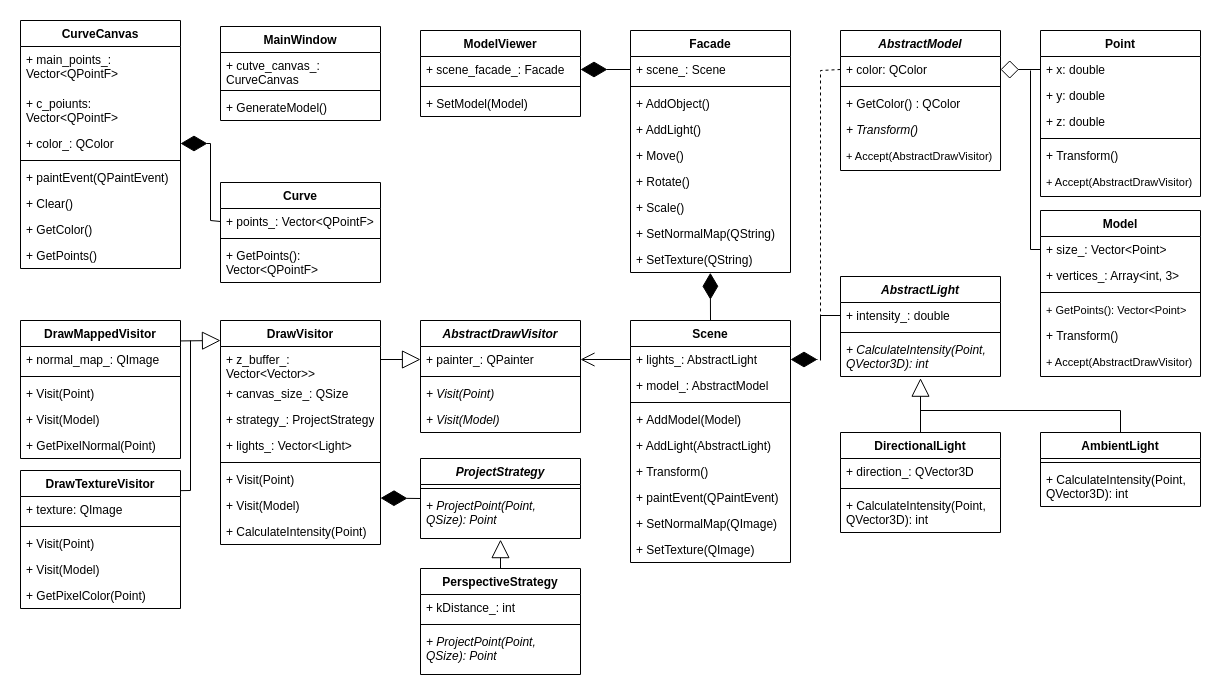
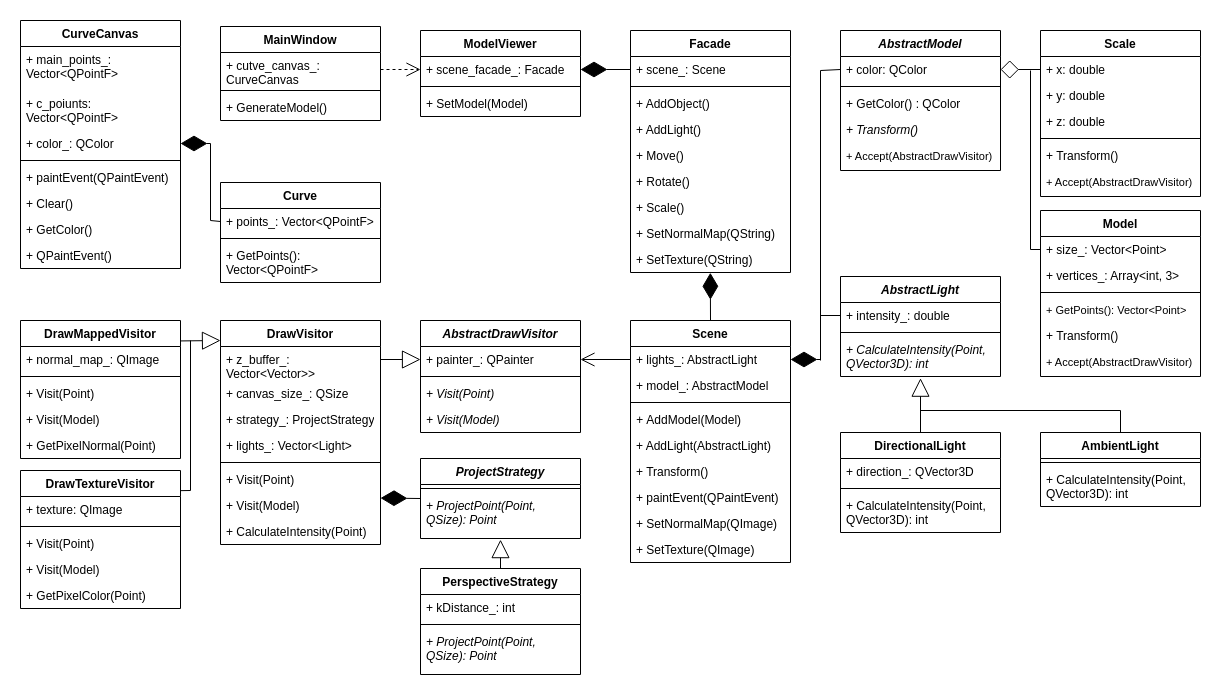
node "Point": label "Point" -> "Scale"
edge "+ cutve_canvas_: CurveCanvas" -> "+ scene_facade_: Facade": added
edge "+ color: QColor" -> "+ lights_: AbstractLight": style dashed -> solid
node "+ GetPoints()": label "+ GetPoints()" -> "+ QPaintEvent()"
